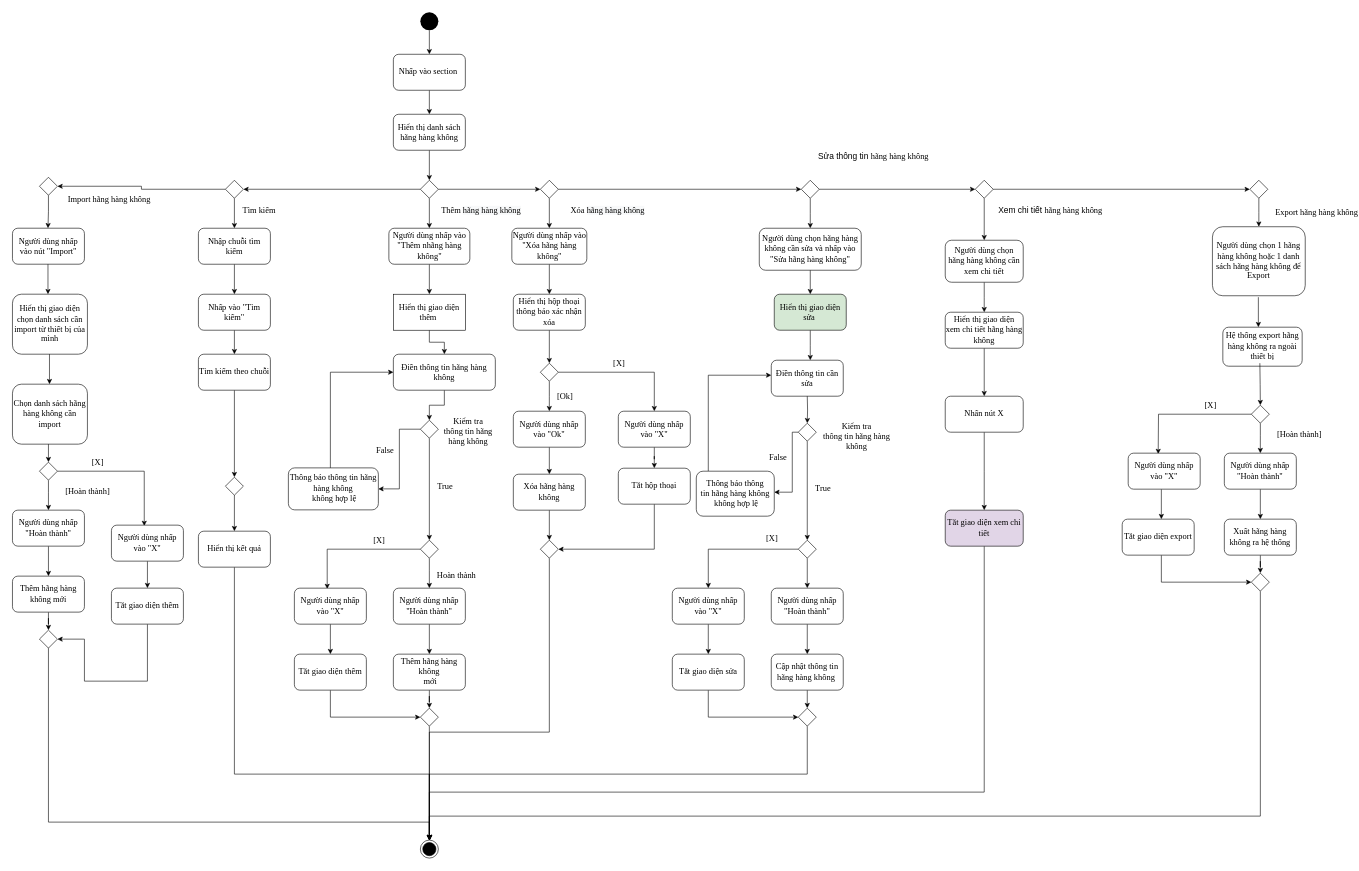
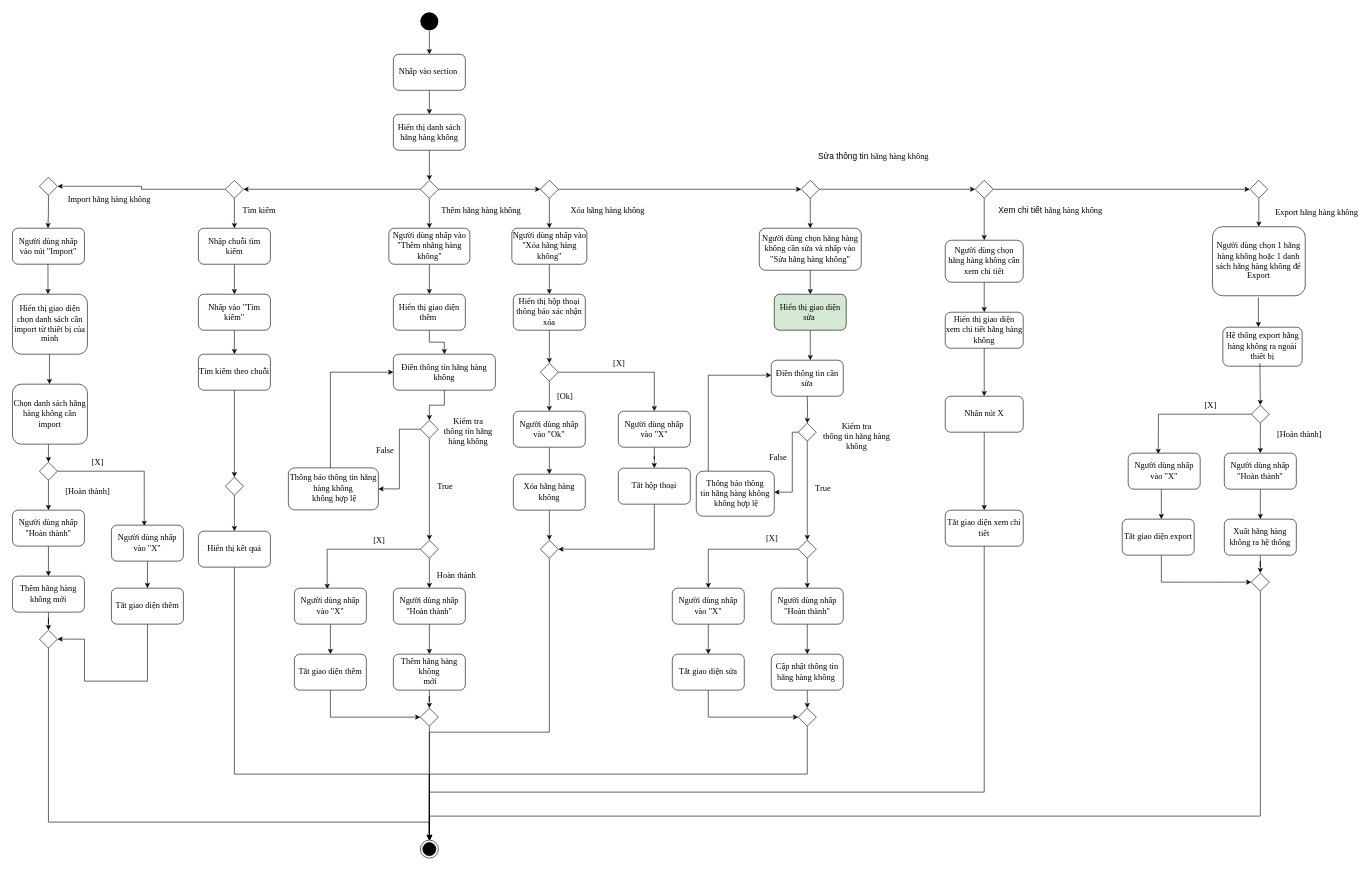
node "Hiển thị giao diện thêm": shape rectangle -> rounded rectangle
node "Tắt giao diện xem chi tiết": fillcolor #e1d5e7 -> #ffffff
